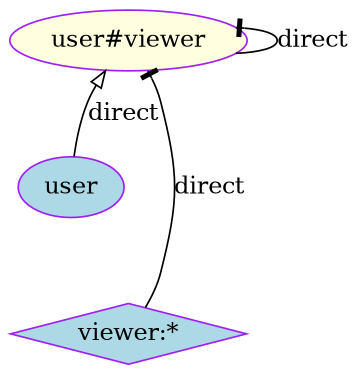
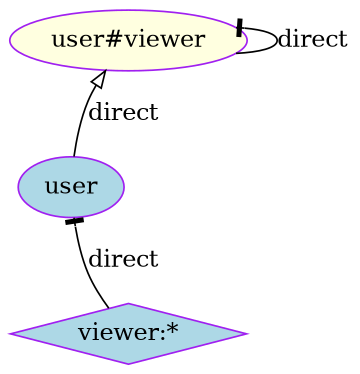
edge "viewer:*" -> "user#viewer": now "viewer:*" -> "user"
